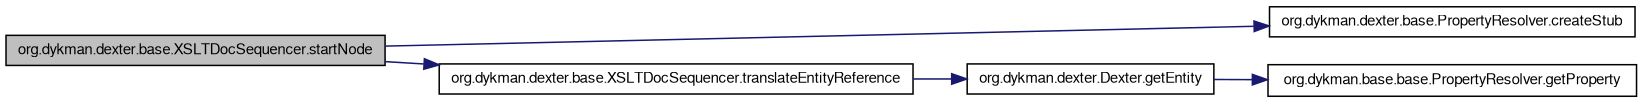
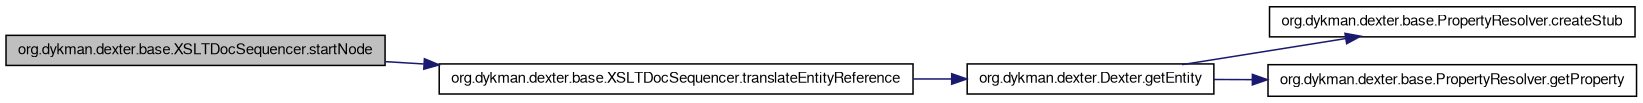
edge "org.dykman.dexter.base.XSLTDocSequencer.startNode" -> "org.dykman.dexter.base.PropertyResolver.createStub": now "org.dykman.dexter.Dexter.getEntity" -> "org.dykman.dexter.base.PropertyResolver.createStub"
node "org.dykman.base.base.PropertyResolver.getProperty": label "org.dykman.base.base.PropertyResolver.getProperty" -> "org.dykman.dexter.base.PropertyResolver.getProperty"
